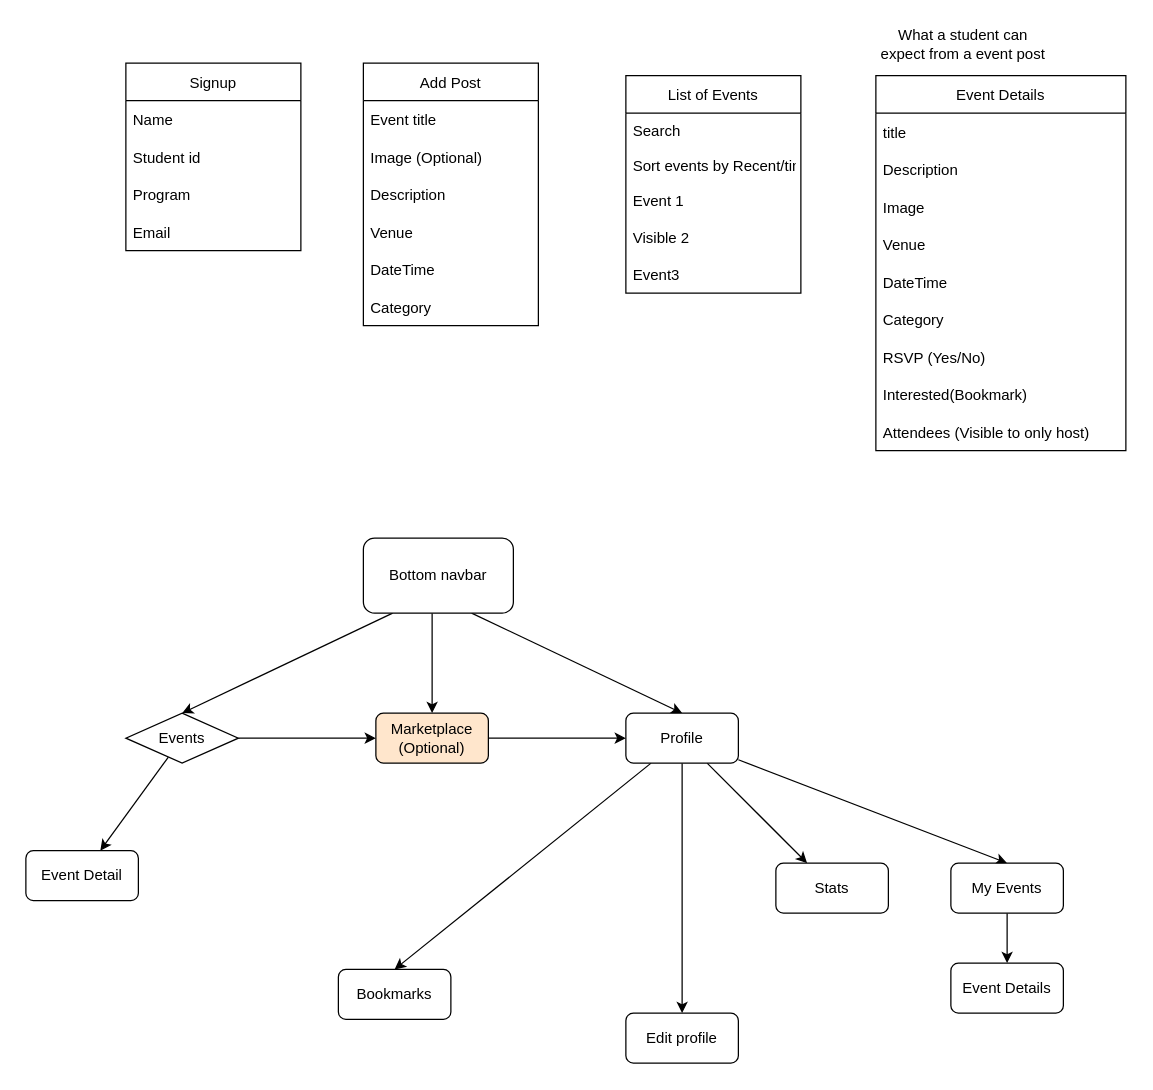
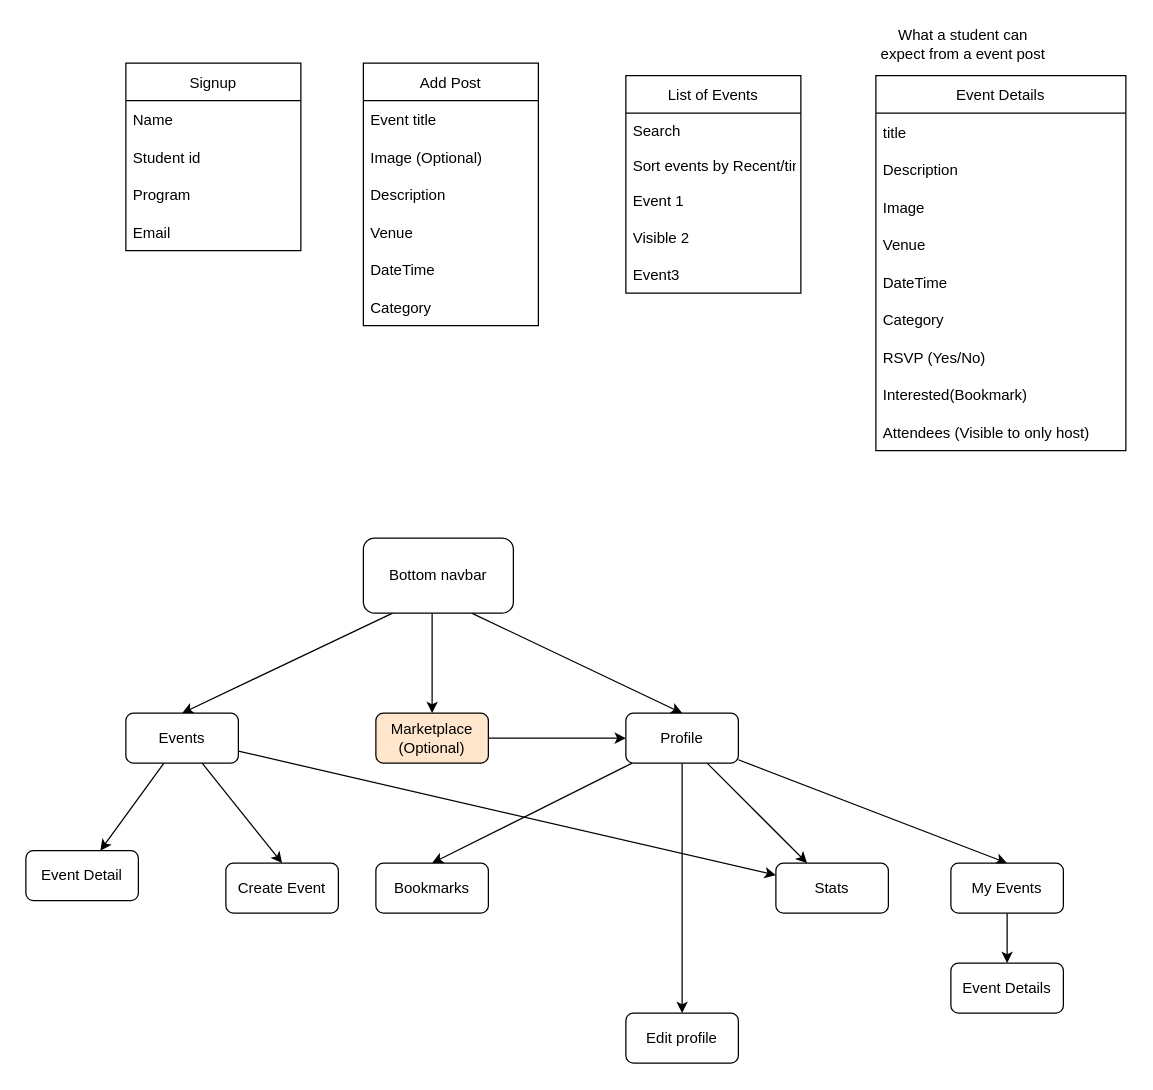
node "Events": shape diamond -> rounded rectangle
edge "Events" -> "Marketplace (Optional)": now "Events" -> "Stats"
edge "Events" -> "Create Event": added
node "Create Event": added
node "Bookmarks": moved (394, 994) -> (432, 888)
